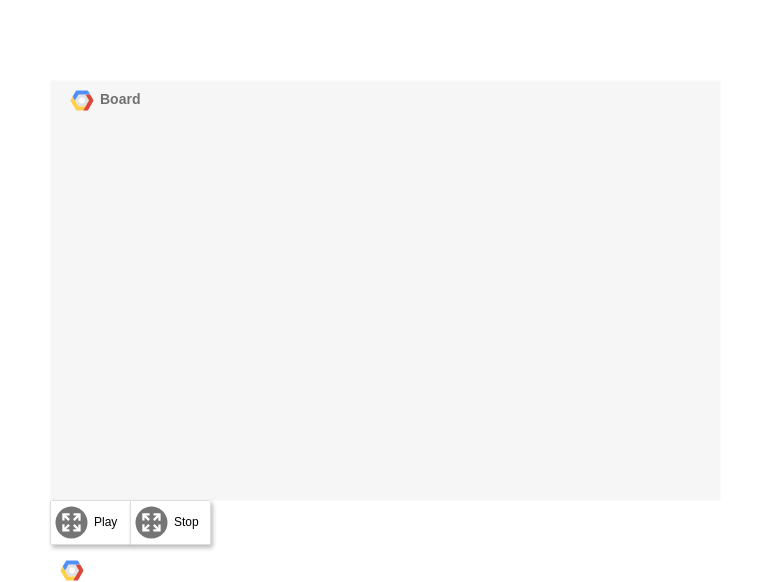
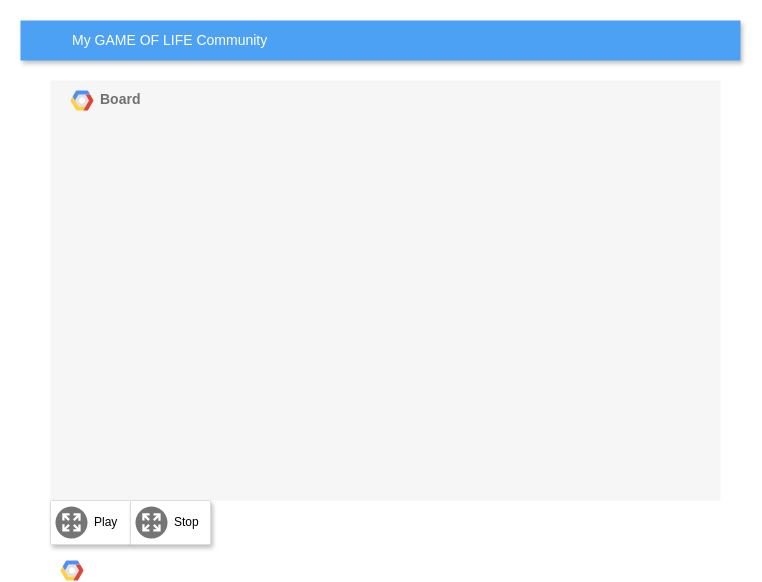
node "My GAME OF LIFE Community": added
